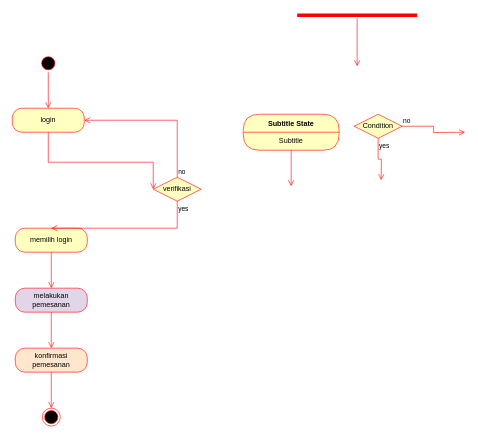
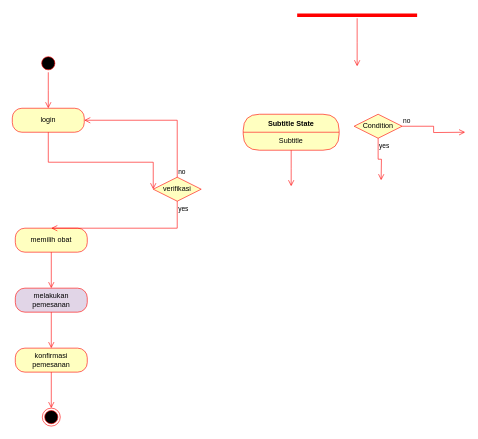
node "memilih login": label "memilih login" -> "memilih obat"
node "konfirmasi pemesanan": fillcolor #ffe6cc -> #ffffc0
